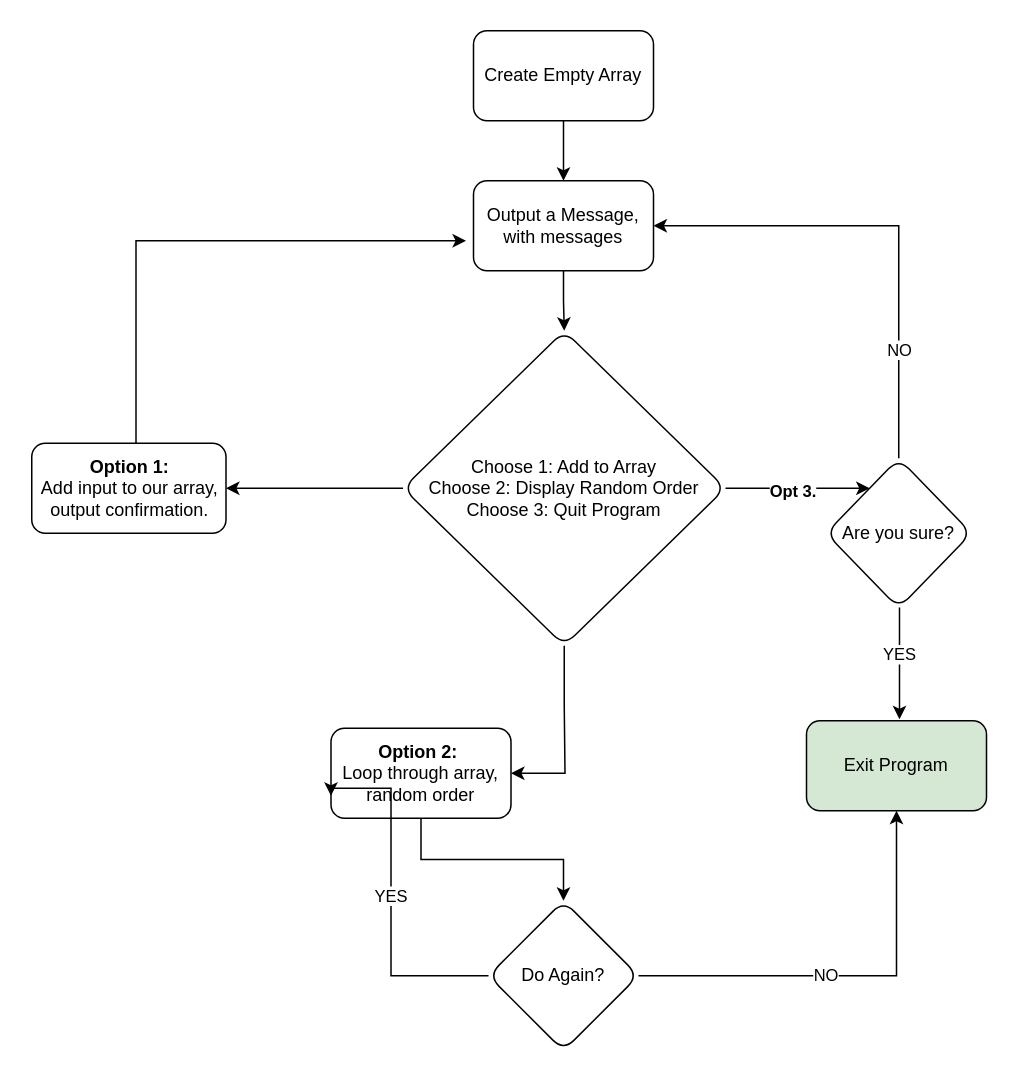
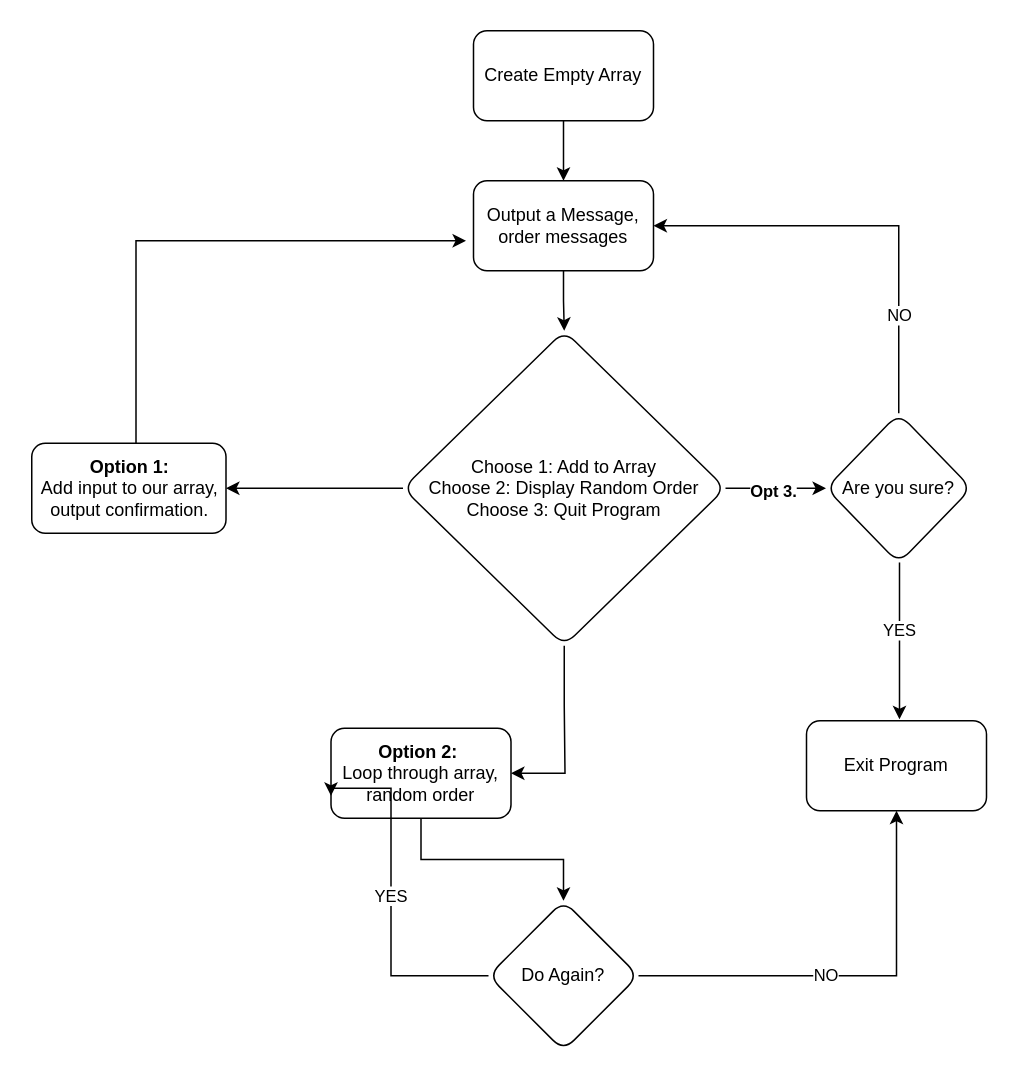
node "Output a Message, with messages": label "Output a Message, with messages" -> "Output a Message, order messages"
node "Are you sure?": moved (899, 533) -> (899, 488)
node "Exit Program": fillcolor #d5e8d4 -> #ffffff
